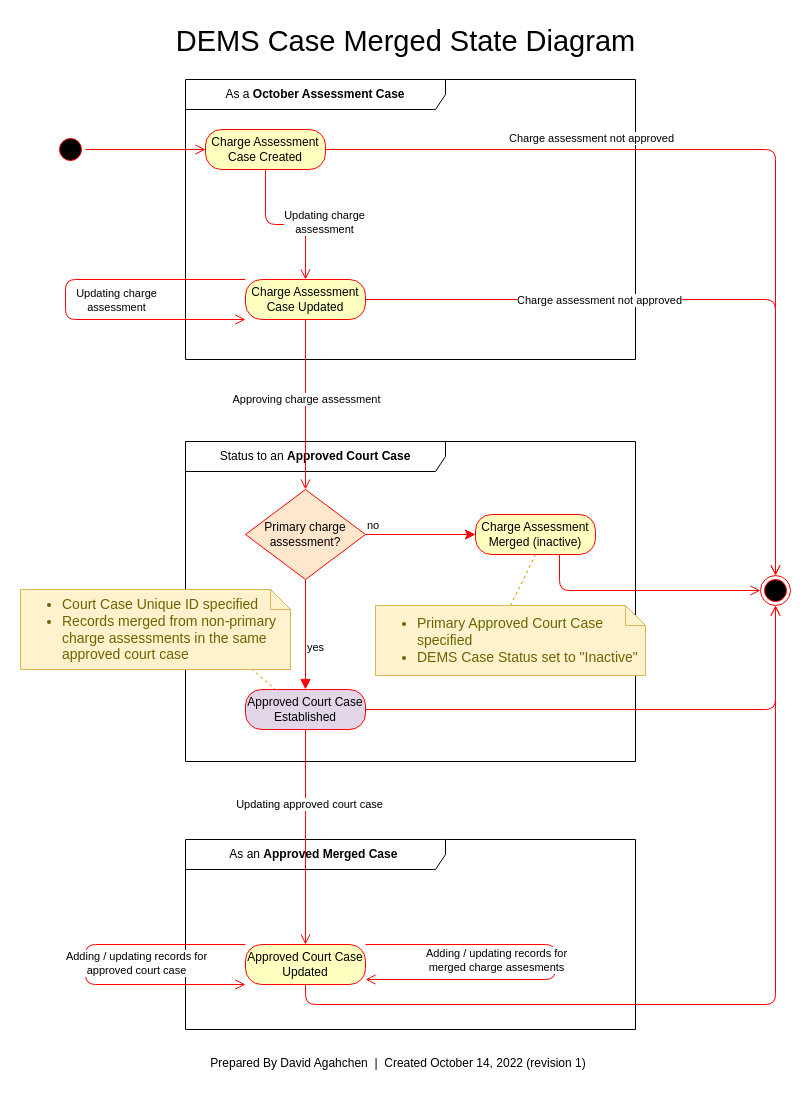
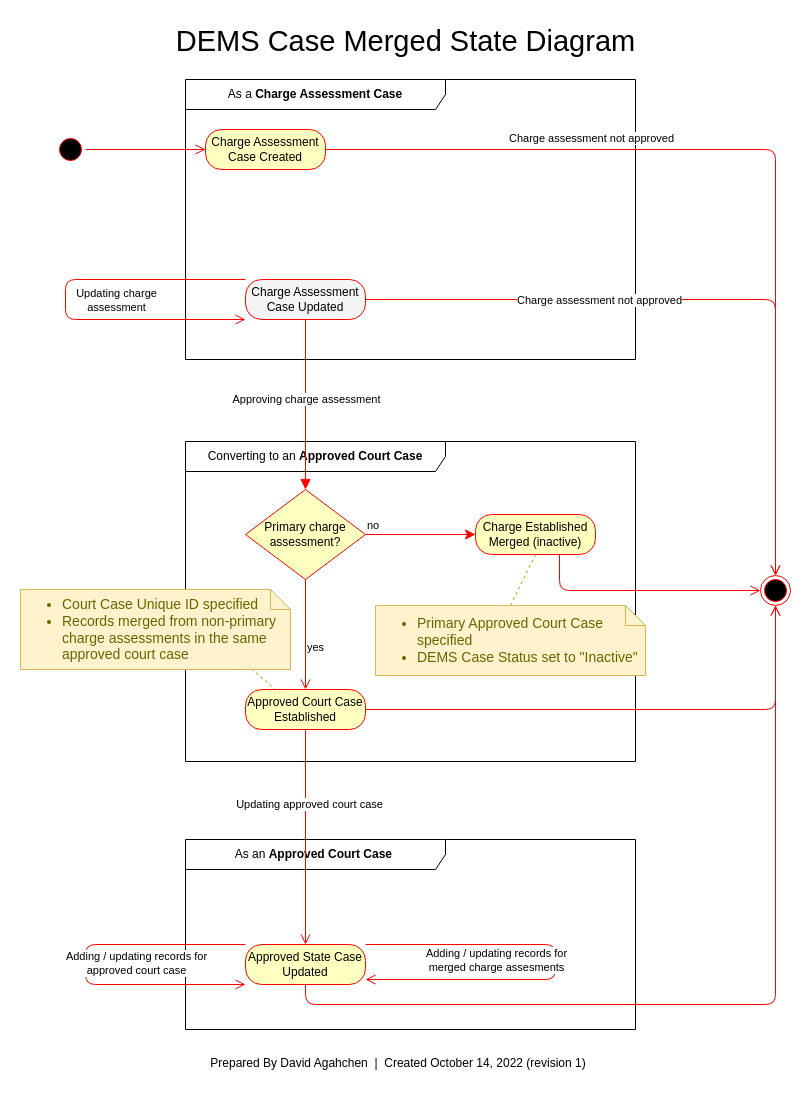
node "As a October Assessment Case": label "As a October Assessment Case" -> "As a Charge Assessment Case"
edge "Charge Assessment Case Created" -> "Charge Assessment Case Updated": removed, label "Updating charge assessment"
node "Charge Assessment Case Updated": fillcolor #ffffc0 -> #f5f5f5
node "Status to an Approved Court Case": label "Status to an Approved Court Case" -> "Converting to an Approved Court Case"
edge "Charge Assessment Case Updated" -> "Primary charge assessment?": arrowhead open -> block
node "Primary charge assessment?": fillcolor #ffe6cc -> #ffffc0
node "Charge Assessment Merged (inactive)": label "Charge Assessment Merged (inactive)" -> "Charge Established Merged (inactive)"
edge "Primary charge assessment?" -> "Approved Court Case Established": arrowhead block -> open
node "Approved Court Case Established": fillcolor #e1d5e7 -> #ffffc0
node "As an Approved Merged Case": label "As an Approved Merged Case" -> "As an Approved Court Case"
node "Approved Court Case Updated": label "Approved Court Case Updated" -> "Approved State Case Updated"
